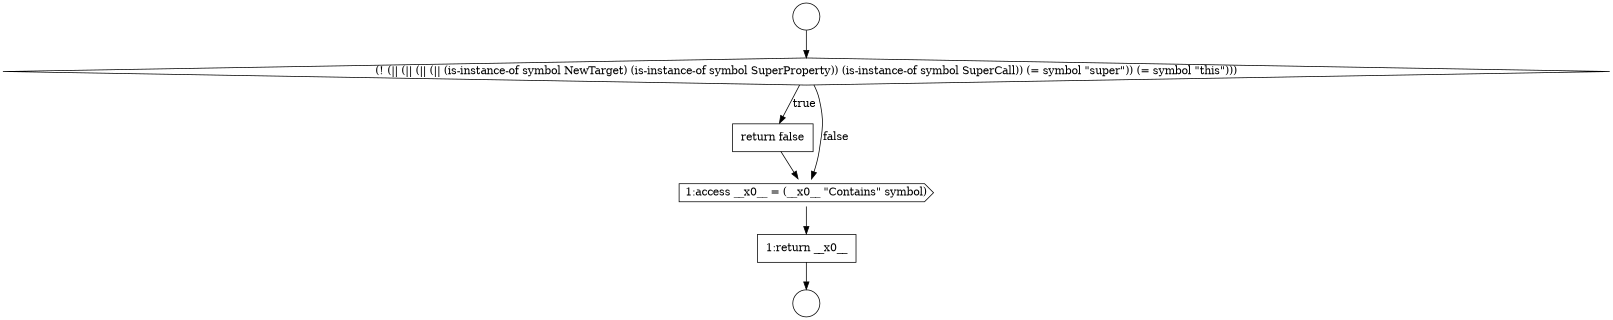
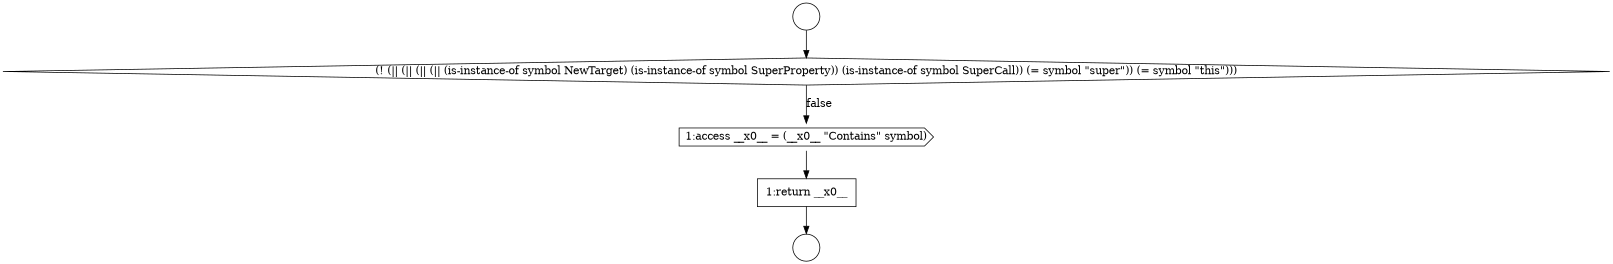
node "return false": removed
